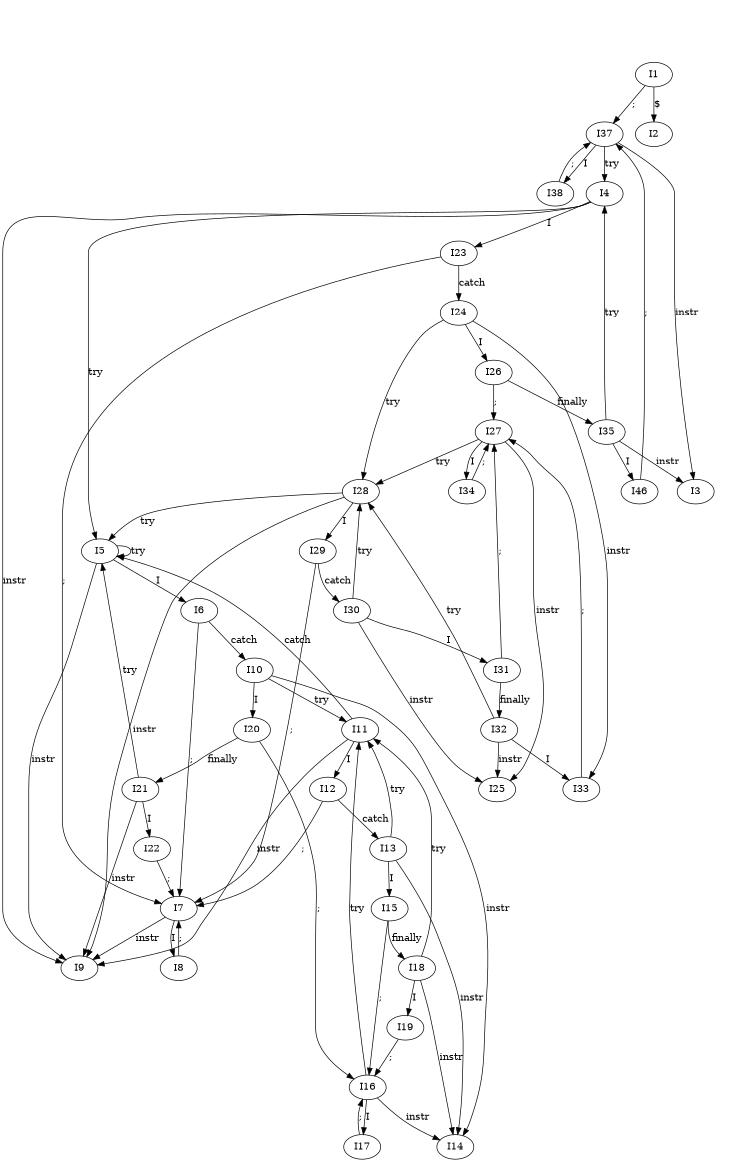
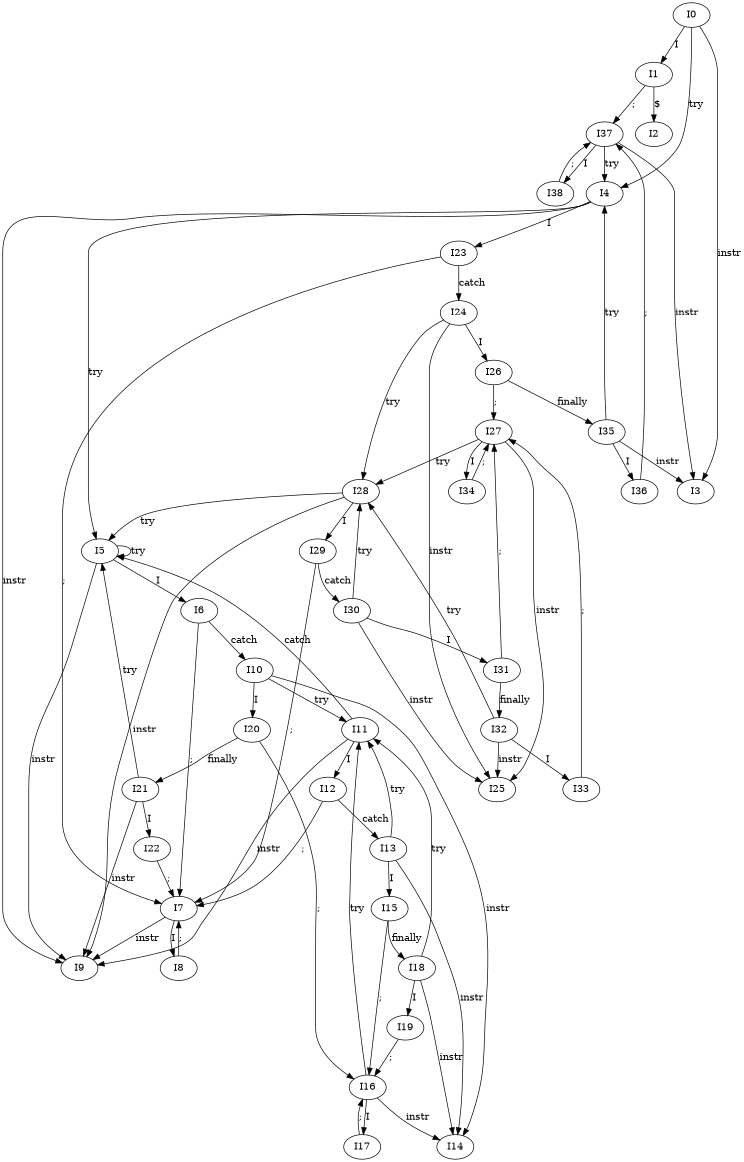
node "I0": added
node "I46": label "I46" -> "I36"
edge "I24" -> "I33": now "I24" -> "I25"
